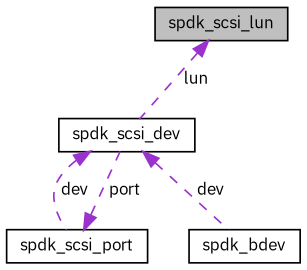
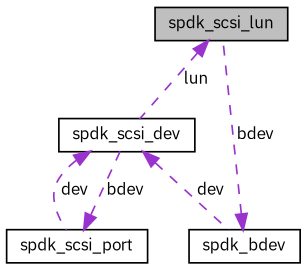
edge "spdk_scsi_lun" -> "spdk_bdev": added, label "bdev"
edge "spdk_scsi_dev" -> "spdk_scsi_port": label " port" -> " bdev"
